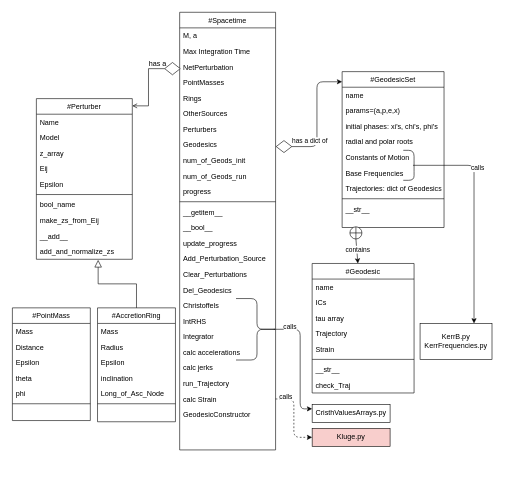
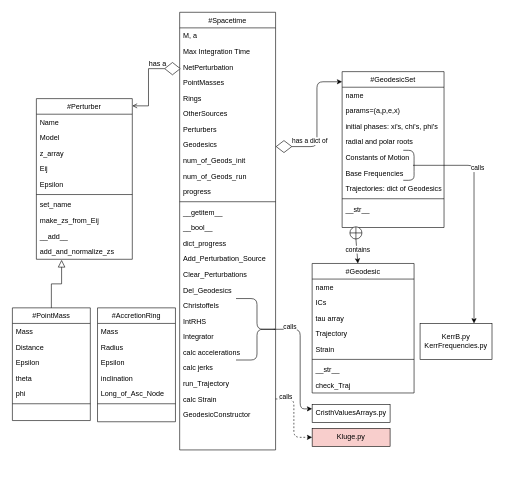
node "bool_name": label "bool_name" -> "set_name"
node "update_progress": label "update_progress" -> "dict_progress"
edge "#PointMass" -> "add_and_normalize_zs": added
edge "#AccretionRing" -> "add_and_normalize_zs": removed
